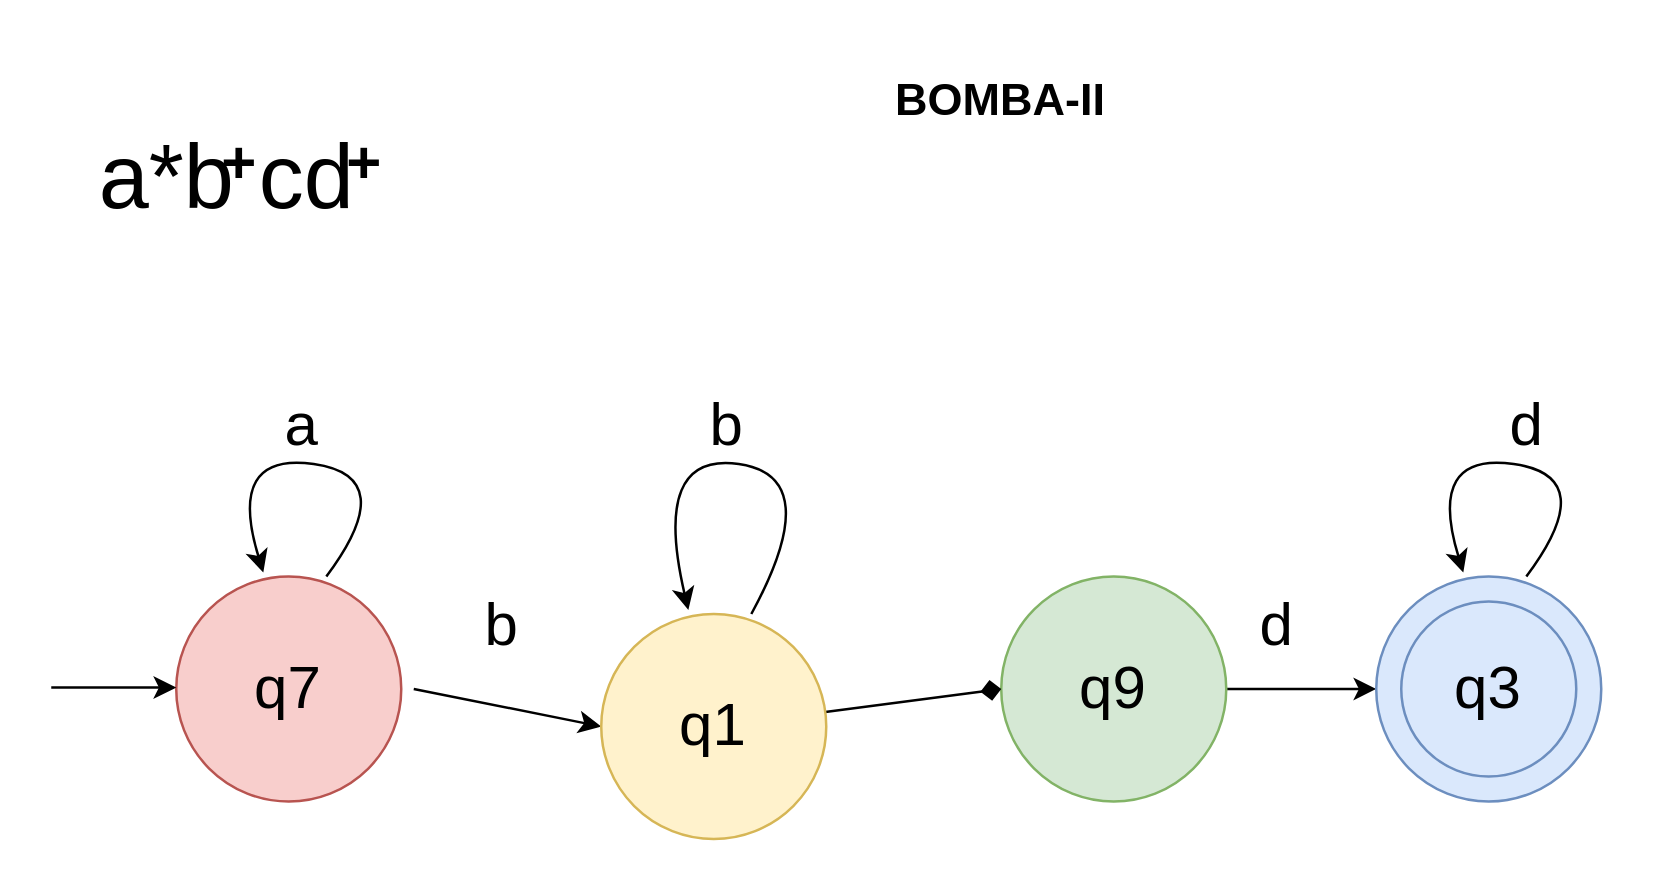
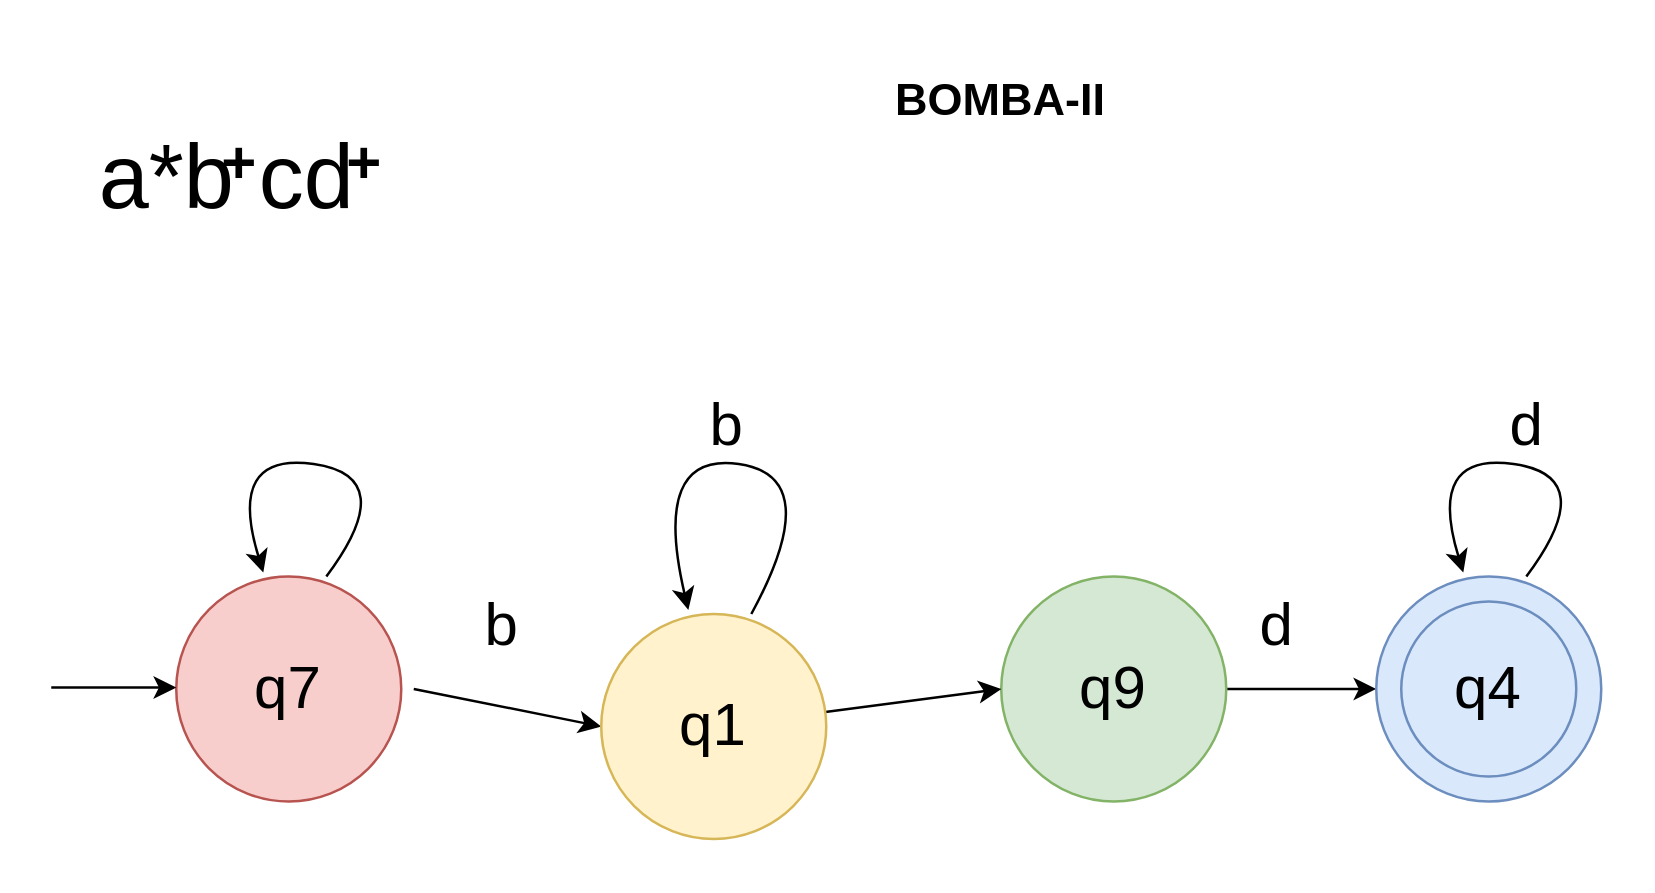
node "a": removed
node "q3": label "q3" -> "q4"
edge "q1" -> "q9": arrowhead diamond -> classic
